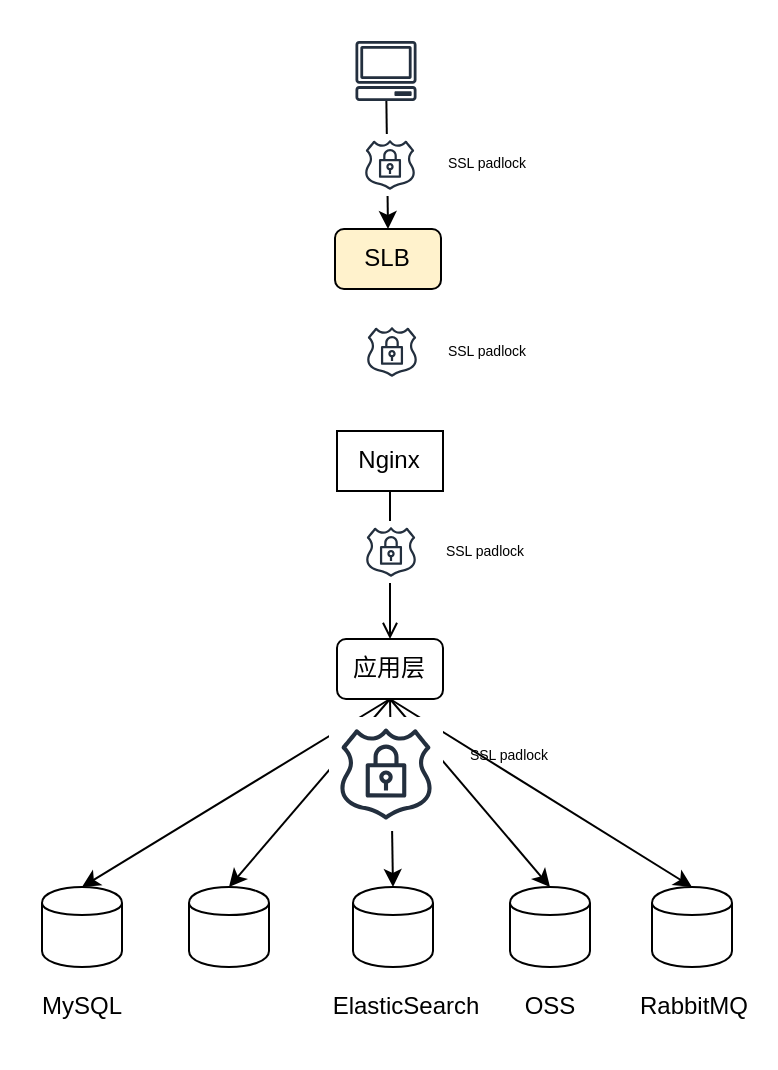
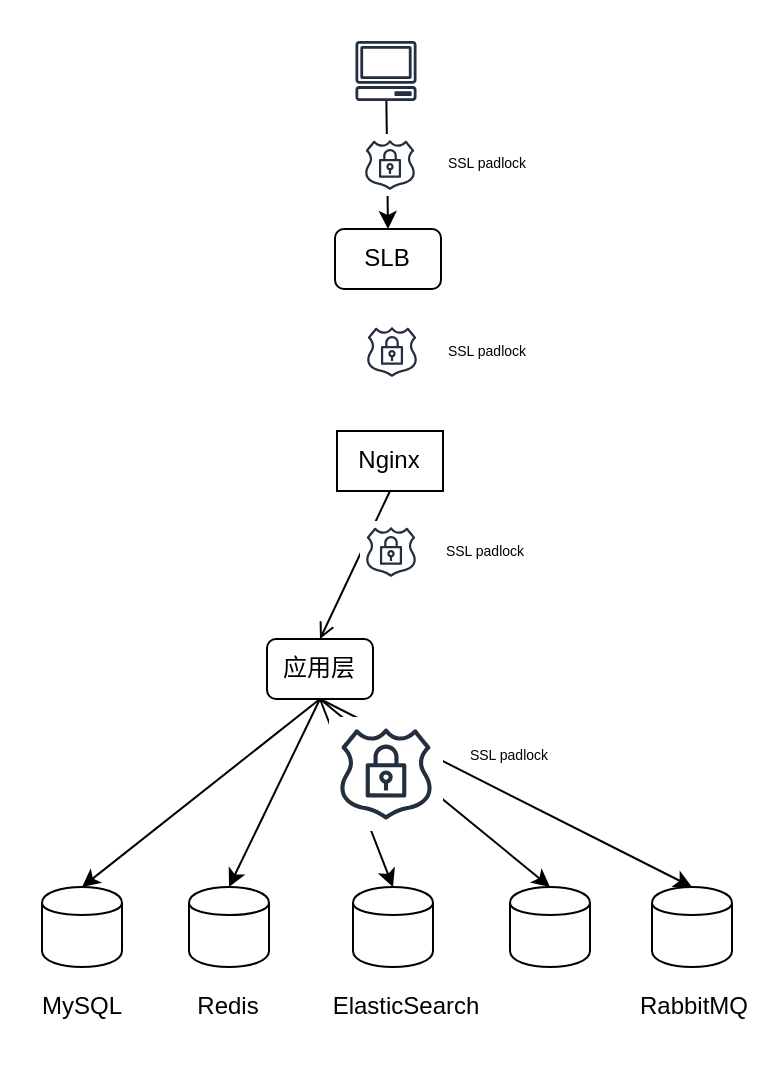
node "SLB": fillcolor #fff2cc -> #ffffff
node "应用层": moved (390, 669) -> (320, 669)
node "Redis": added
node "OSS": removed
